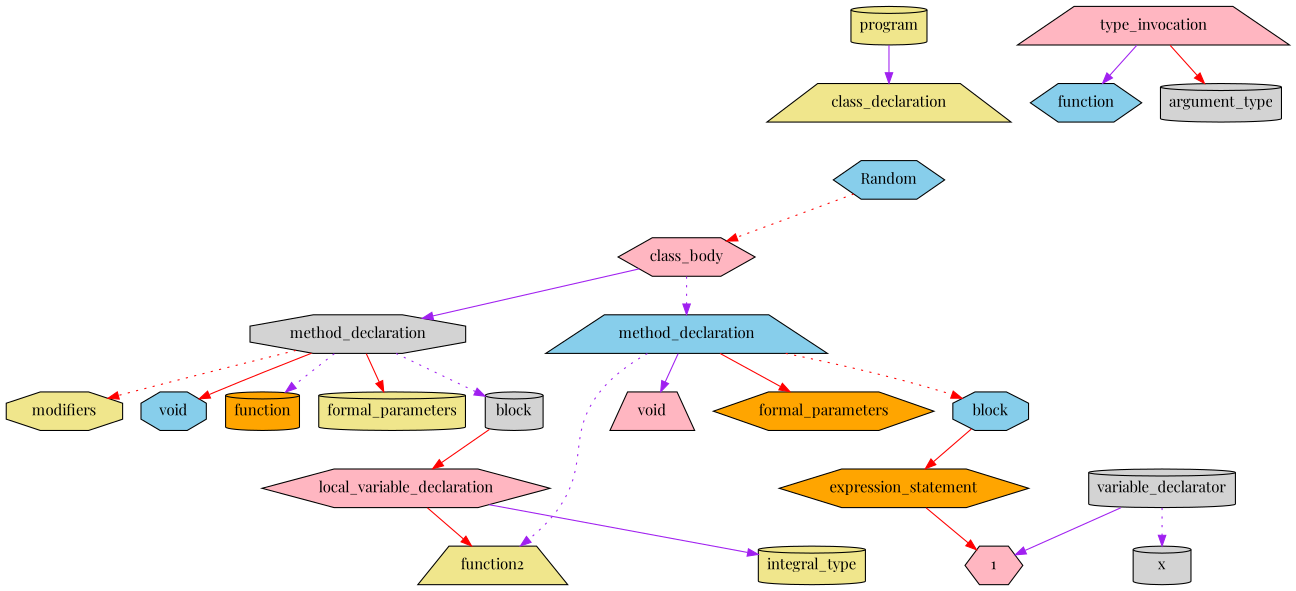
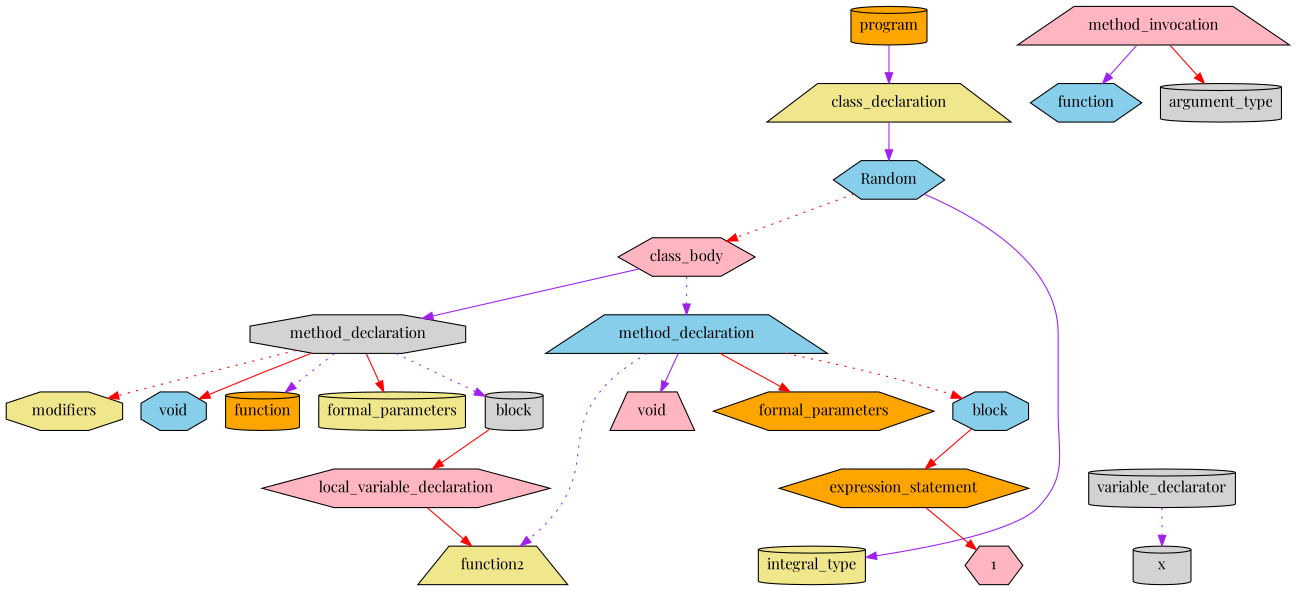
node "program": fillcolor khaki -> orange
node "type_invocation": label "type_invocation" -> "method_invocation"
edge "class_declaration" -> "Random": added
edge "local_variable_declaration" -> "integral_type": now "Random" -> "integral_type"
edge "variable_declarator" -> "1": removed
